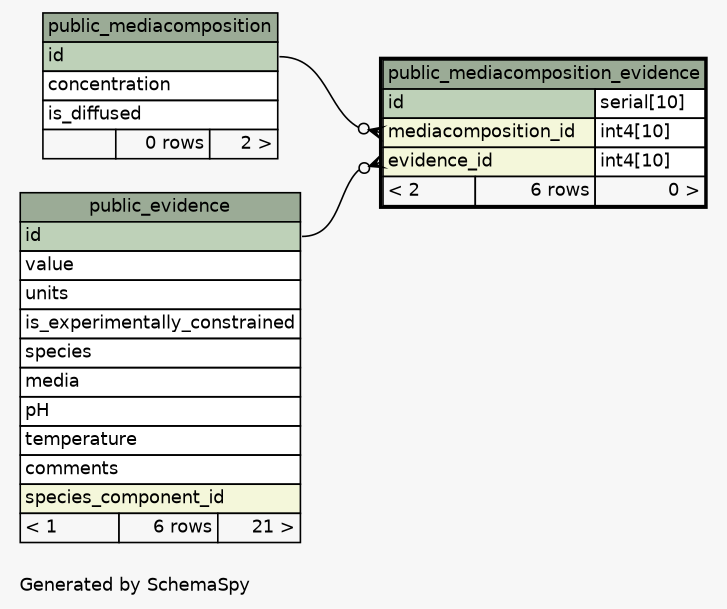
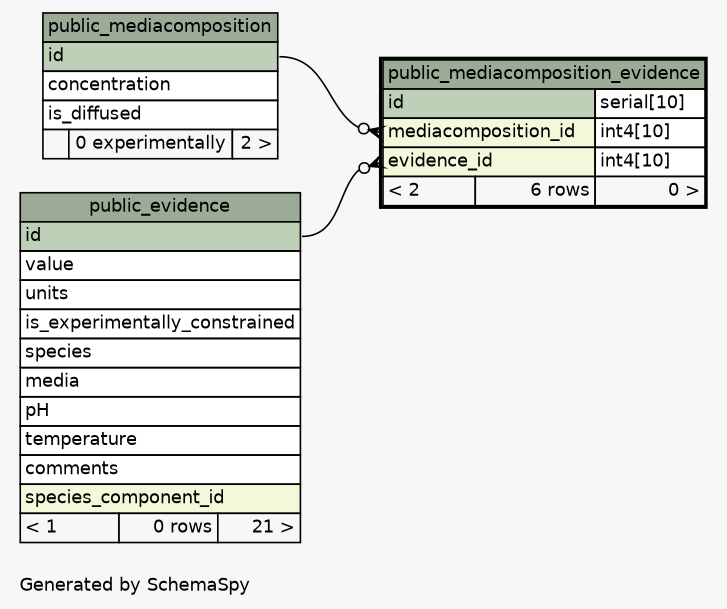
node "public_mediacomposition": text "0 rows" -> "0 experimentally"
node "public_evidence": text "6 rows" -> "0 rows"
